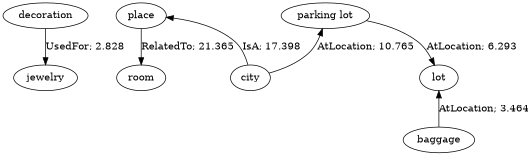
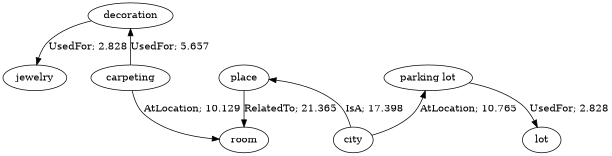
edge "parking lot" -> "lot": label "AtLocation; 6.293" -> "UsedFor; 2.828"
node "carpeting": added
node "baggage": removed
